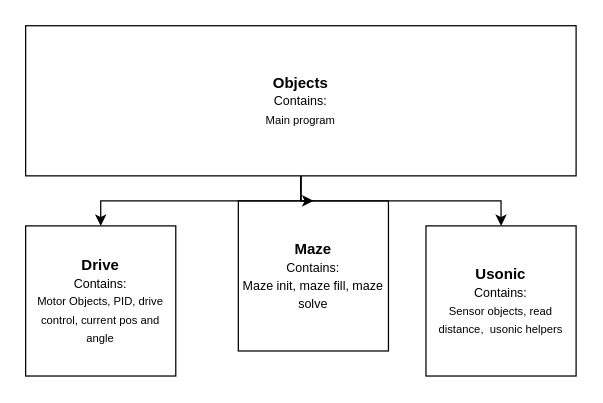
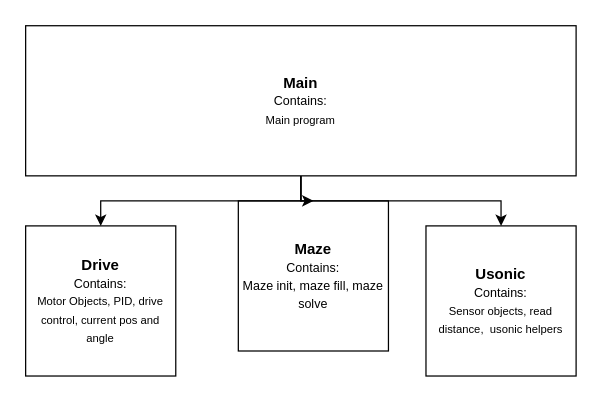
node "Objects Contains:Main program": label "Objects Contains:Main program" -> "Main Contains:Main program"
